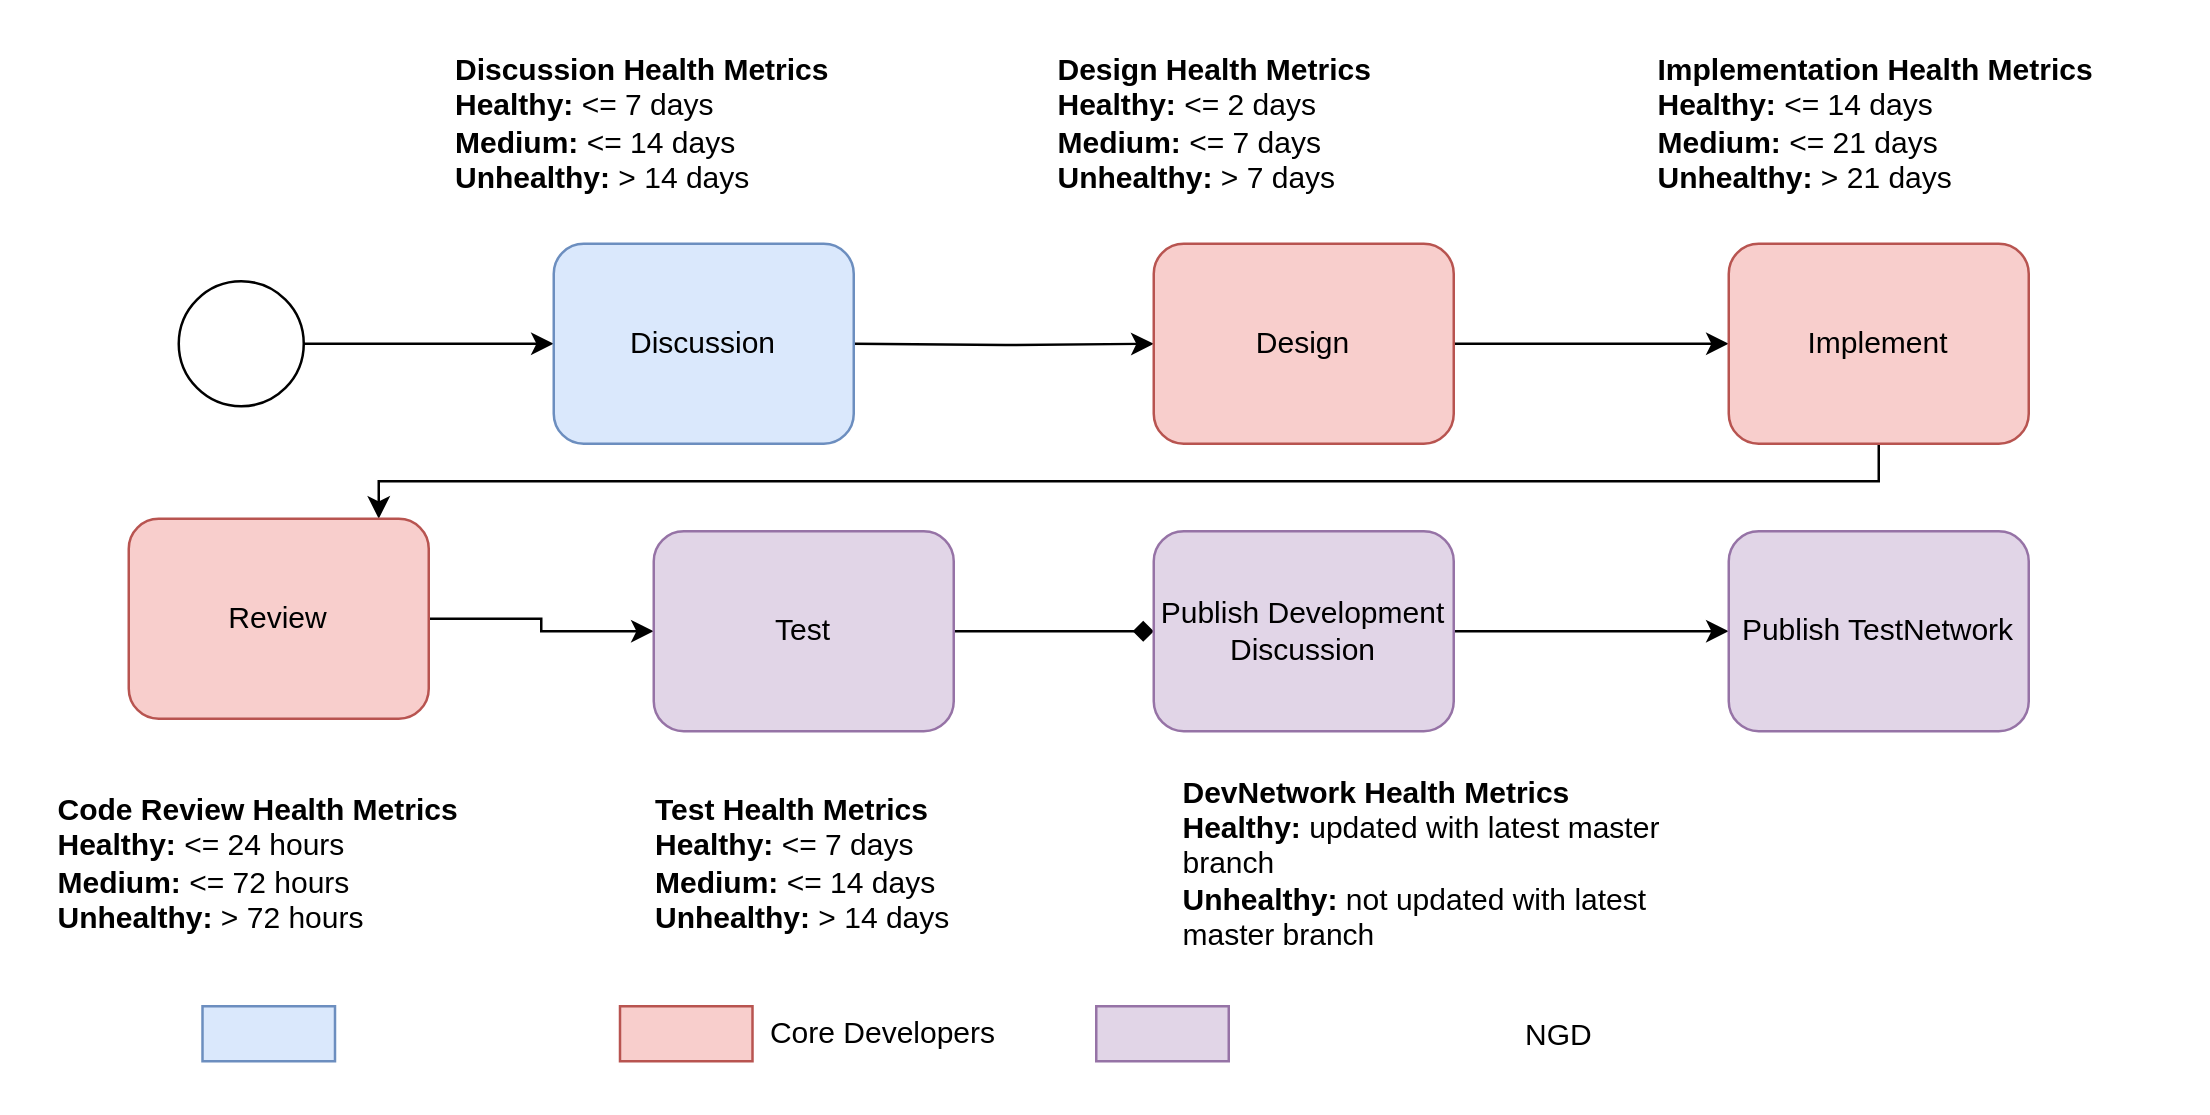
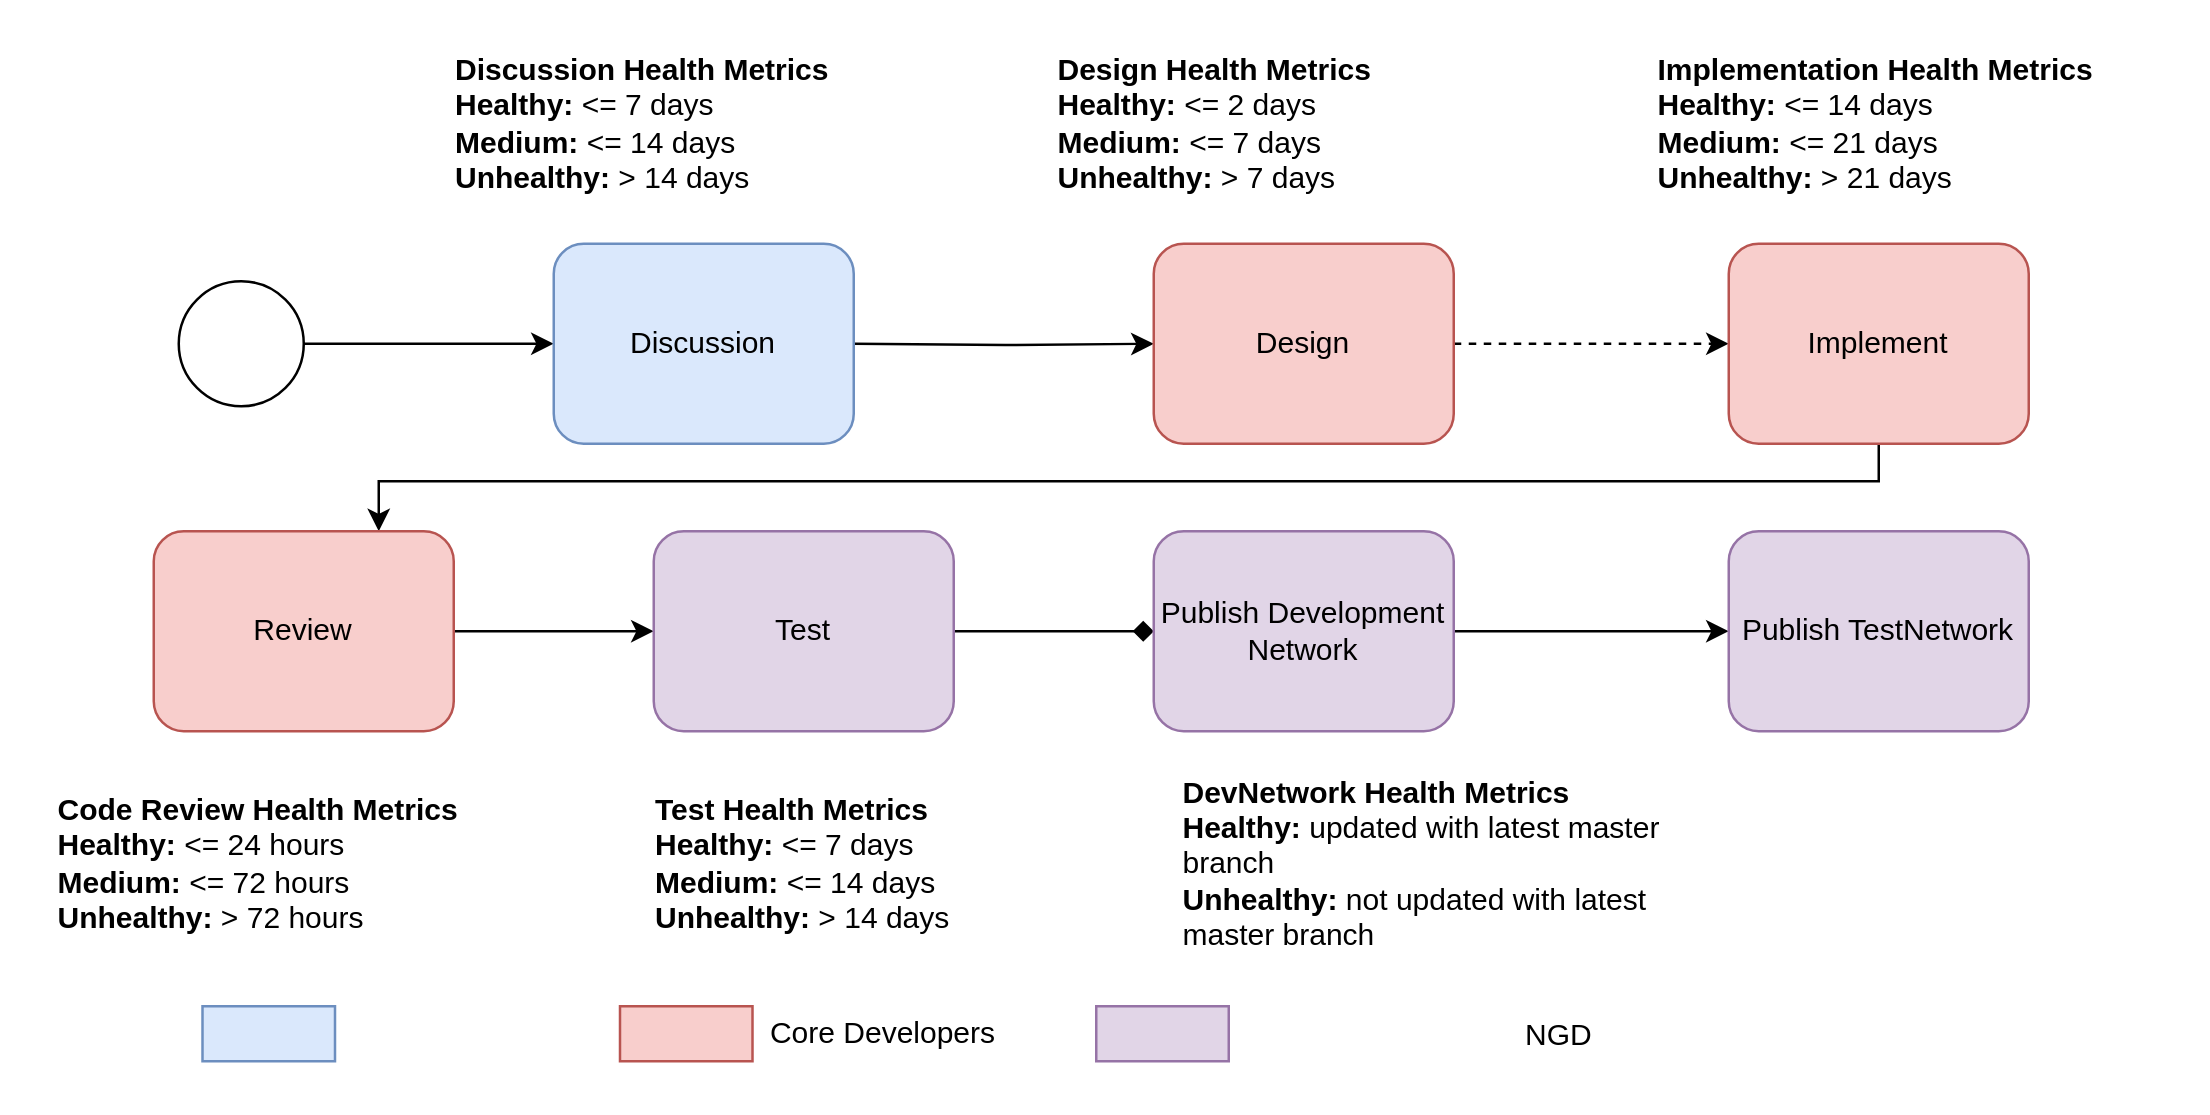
edge "Design" -> "Implement": style solid -> dashed
node "Review": moved (279, 619) -> (304, 631)
node "Publish Development Discussion": label "Publish Development Discussion" -> "Publish Development Network"
